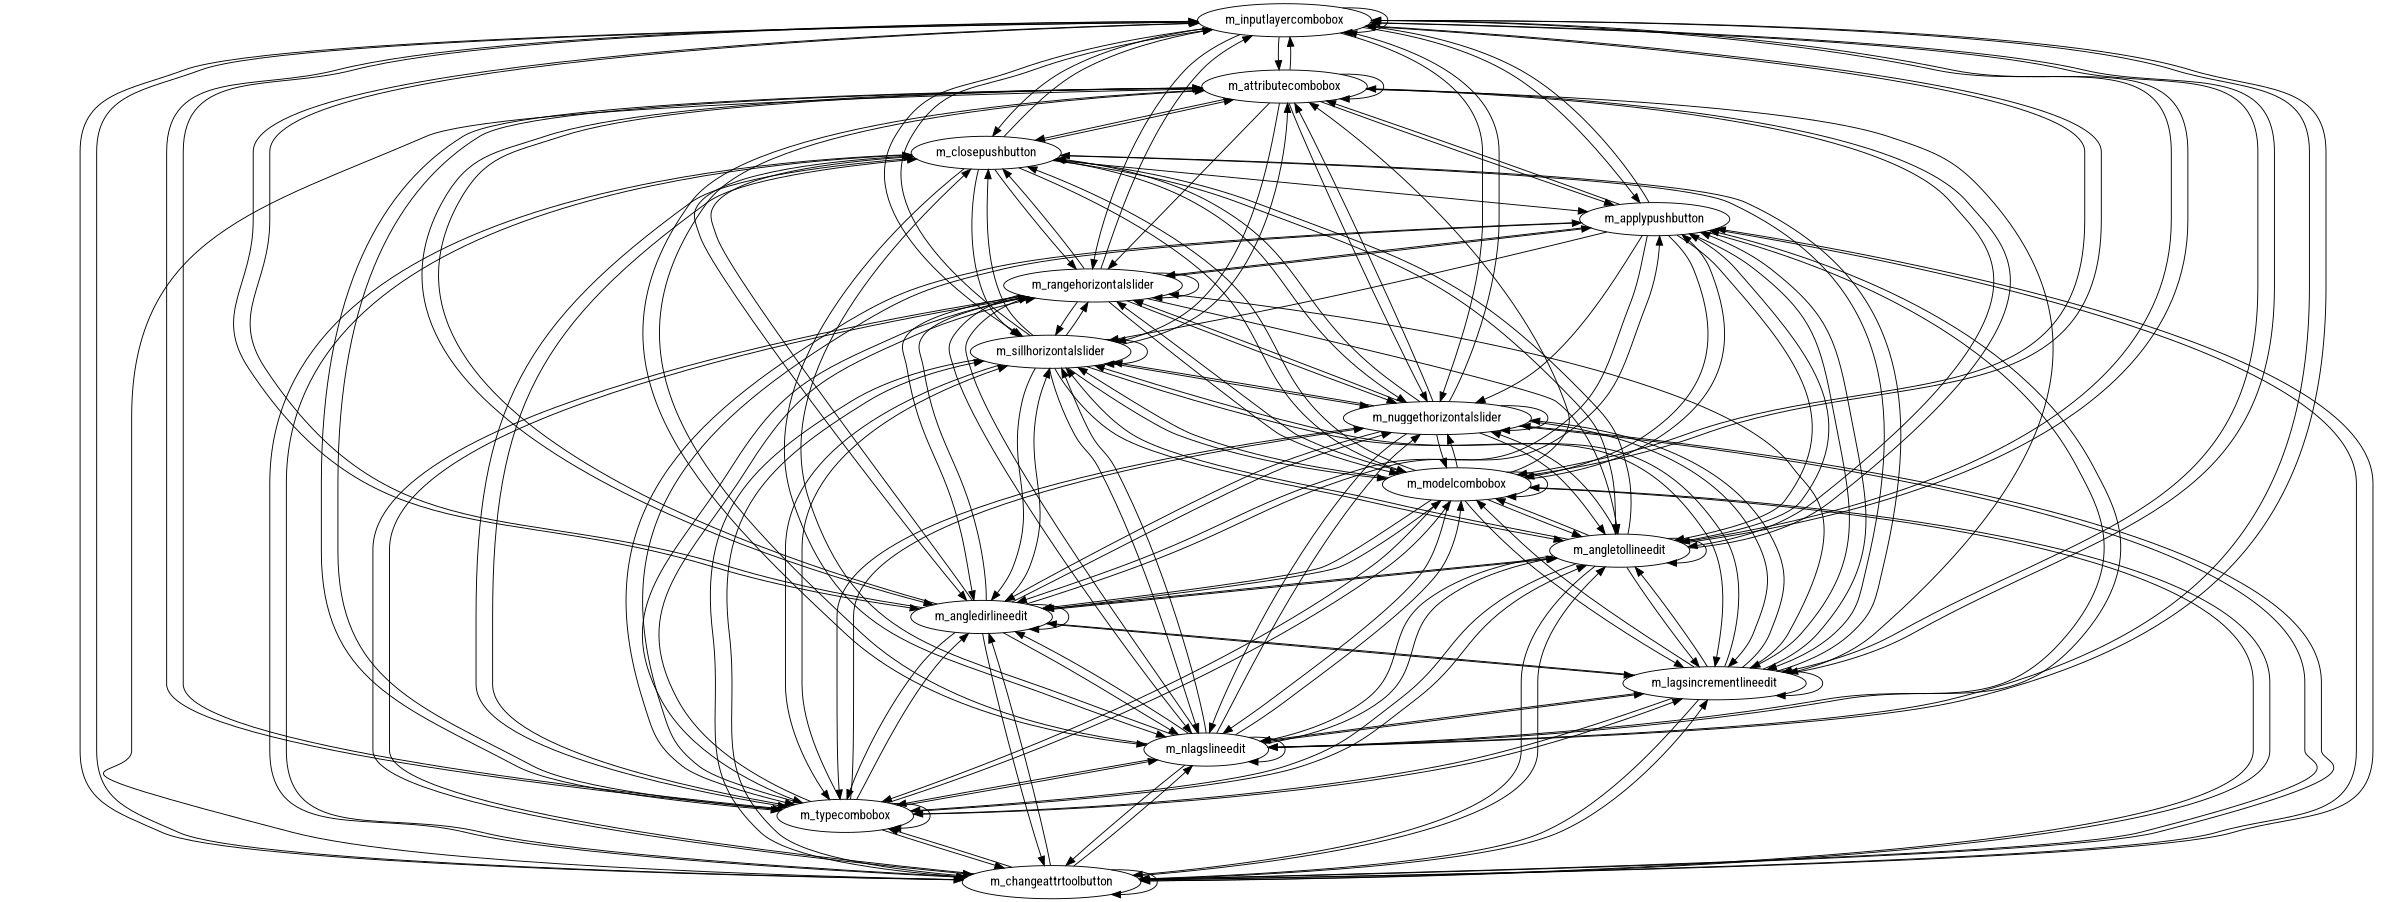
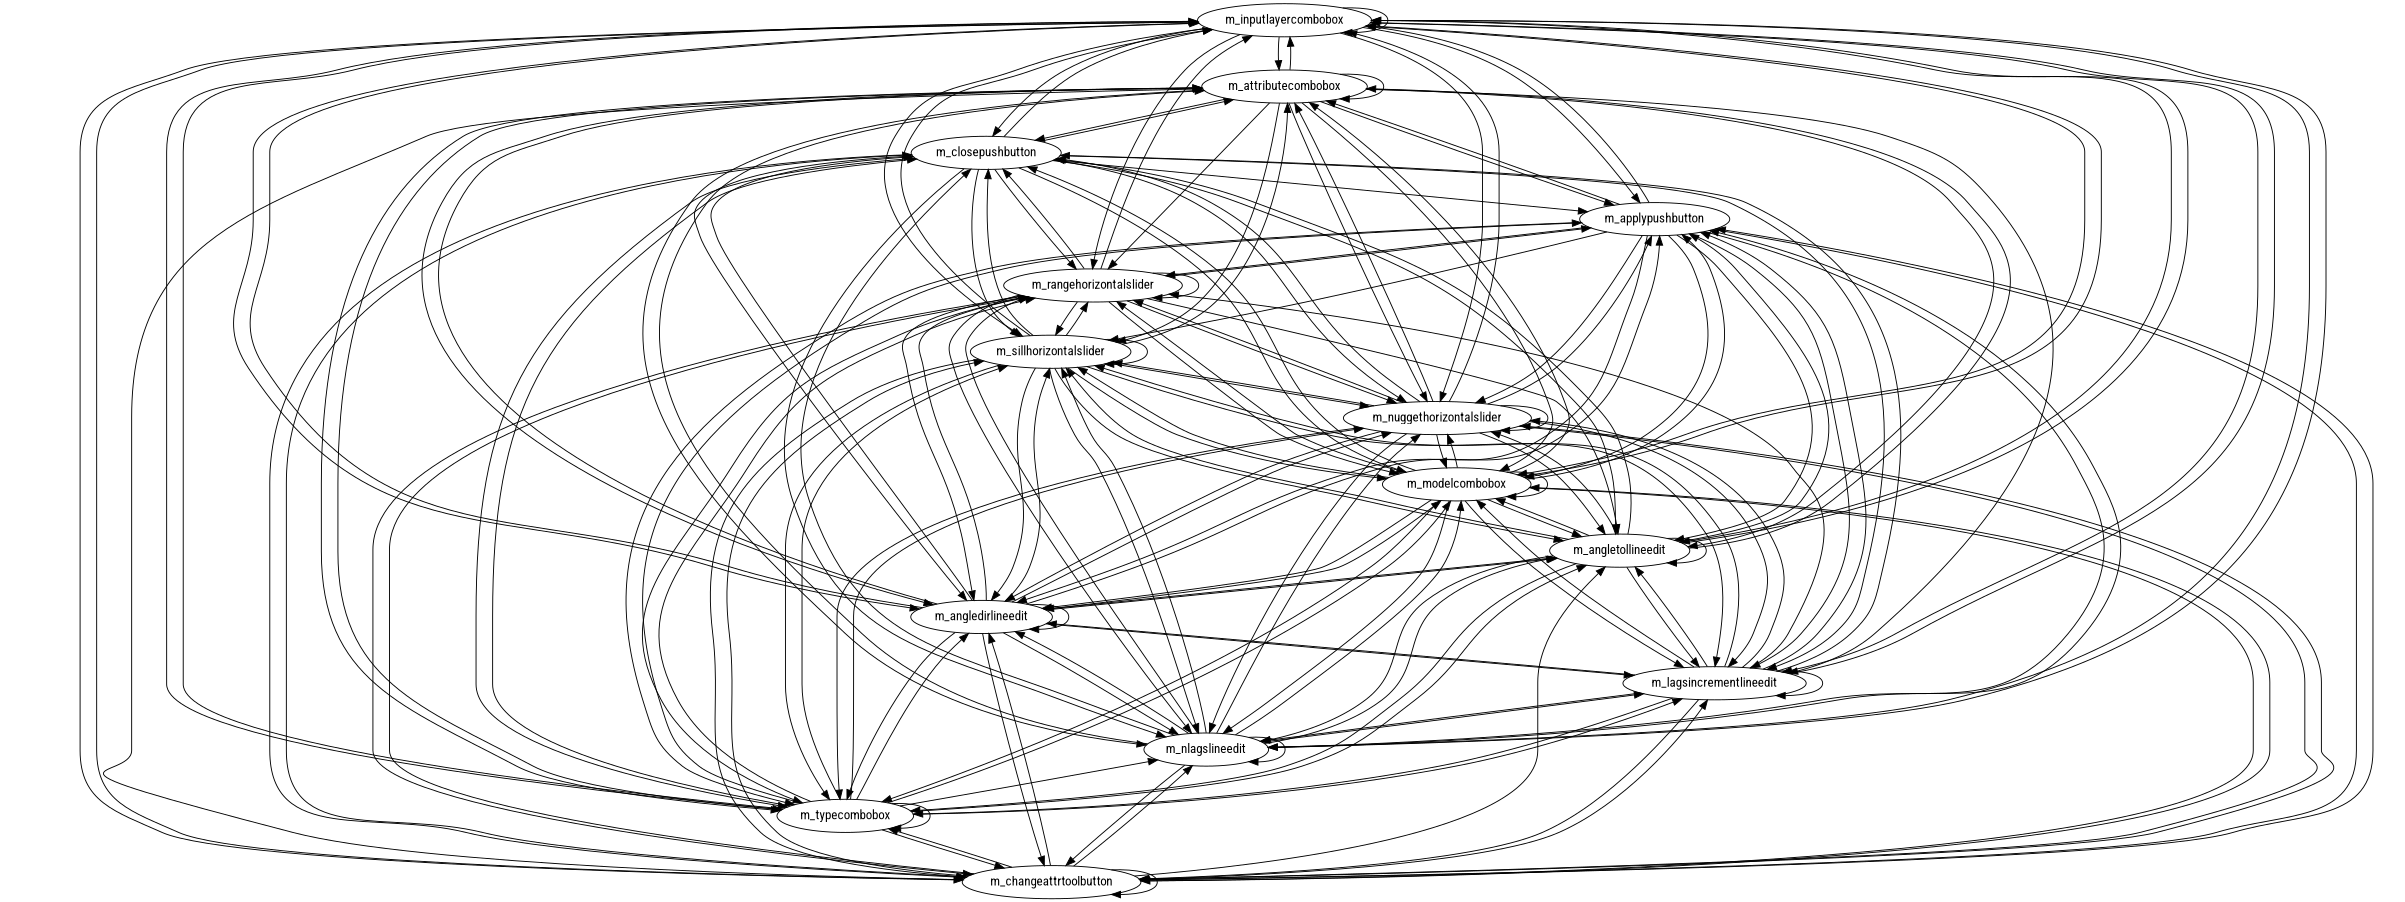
edge "m_attributecombobox" -> "m_modelcombobox": added
edge "m_nuggethorizontalslider" -> "m_applypushbutton": added
edge "m_nlagslineedit" -> "m_typecombobox": removed
edge "m_angletollineedit" -> "m_changeattrtoolbutton": removed
